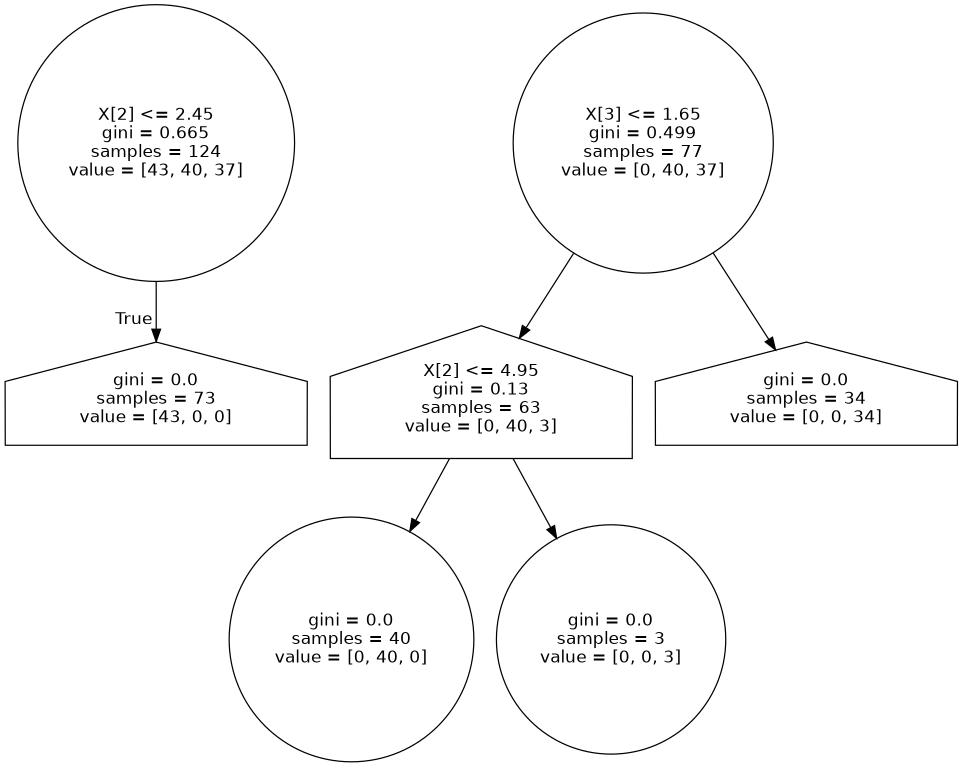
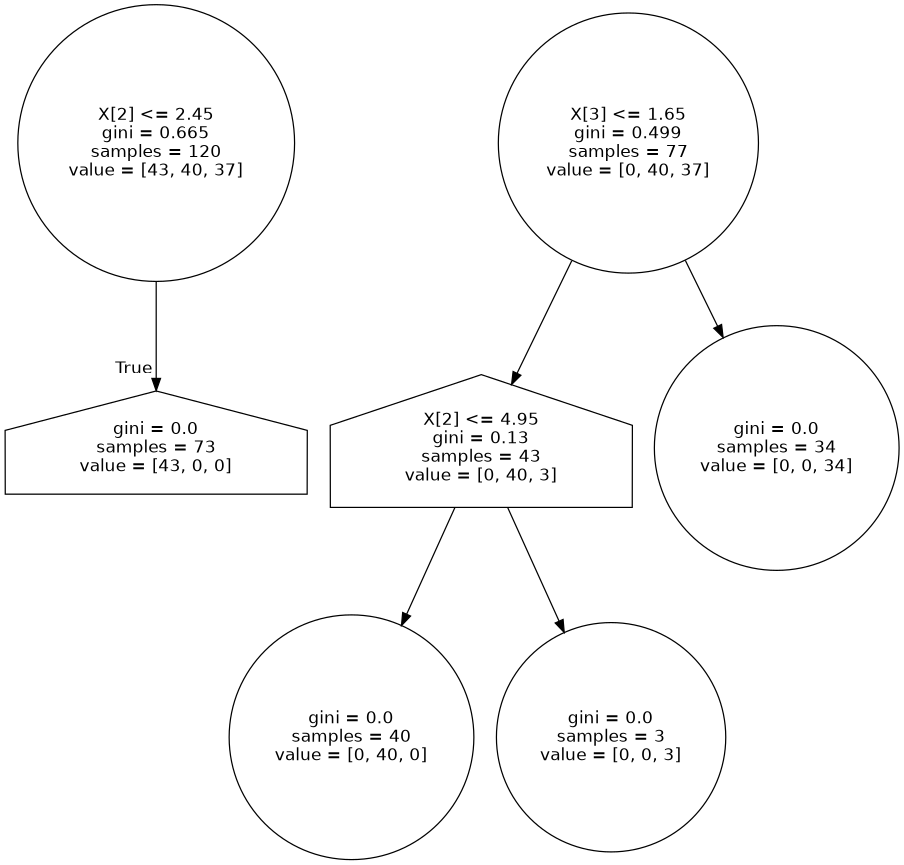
node "X[2] <= 2.45 gini = 0.665 samples = 124 value = [43, 40, 37]": label "X[2] <= 2.45 gini = 0.665 samples = 124 value = [43, 40, 37]" -> "X[2] <= 2.45 gini = 0.665 samples = 120 value = [43, 40, 37]"
node "X[2] <= 4.95 gini = 0.13 samples = 63 value = [0, 40, 3]": label "X[2] <= 4.95 gini = 0.13 samples = 63 value = [0, 40, 3]" -> "X[2] <= 4.95 gini = 0.13 samples = 43 value = [0, 40, 3]"
node "gini = 0.0 samples = 34 value = [0, 0, 34]": shape house -> circle
